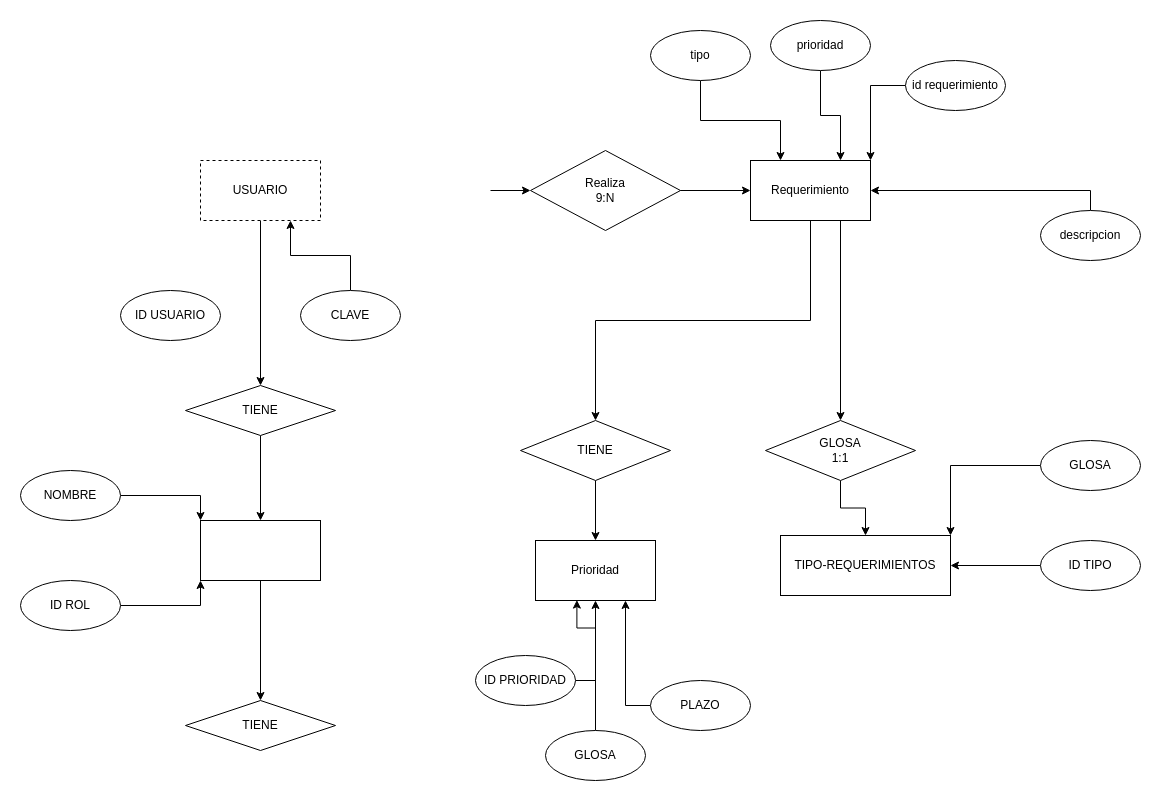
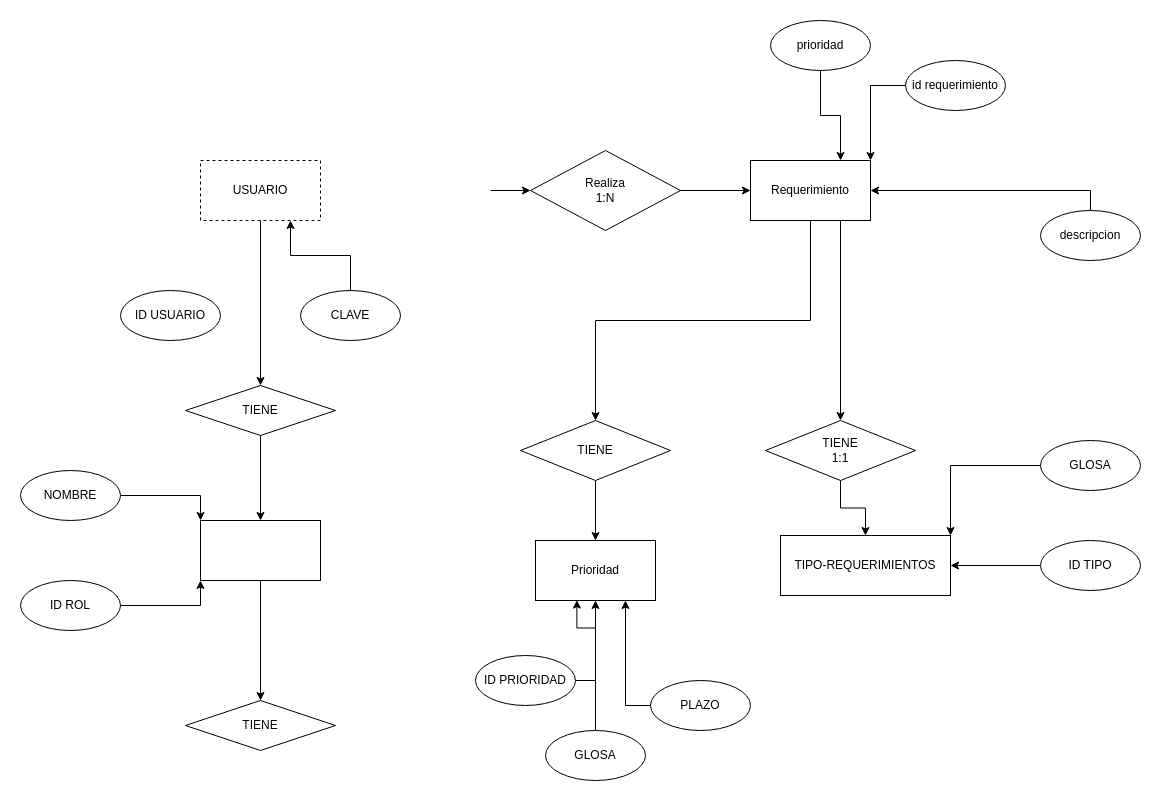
node "tipo": removed
edge "tipo" -> "Requerimiento": removed
node "Realiza 9:N": label "Realiza 9:N" -> "Realiza 1:N"
node "GLOSA 1:1": label "GLOSA 1:1" -> "TIENE 1:1"
